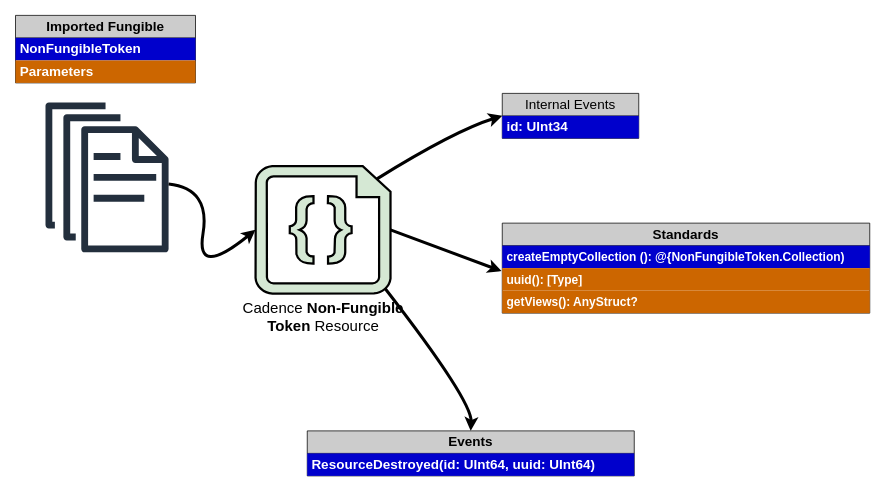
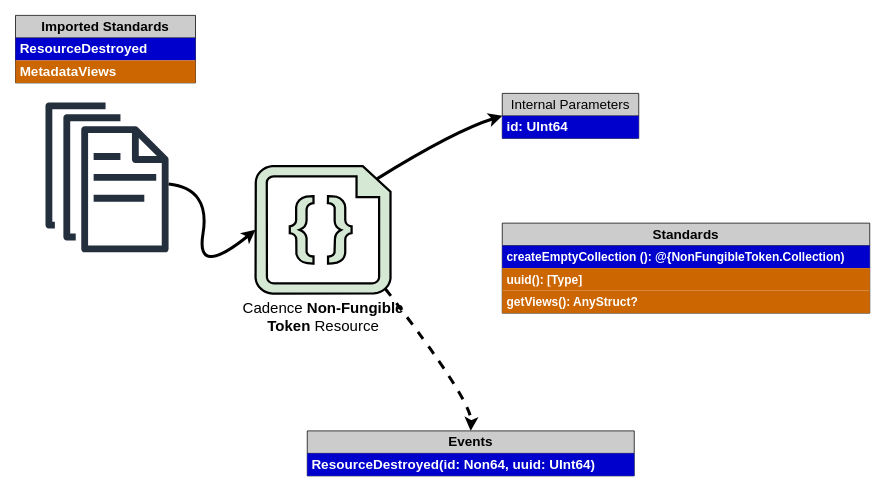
node "Imported Fungible": label "Imported Fungible" -> "Imported Standards"
node "NonFungibleToken": label "NonFungibleToken" -> "ResourceDestroyed"
node "Parameters": label "Parameters" -> "MetadataViews"
node "Internal Events": label "Internal Events" -> "Internal Parameters"
node "id: UInt34": label "id: UInt34" -> "id: UInt64"
edge "Cadence Non-Fungible Token Resource" -> "uuid(): [Type]": removed
edge "Cadence Non-Fungible Token Resource" -> "Events": style solid -> dashed
node "ResourceDestroyed(id: UInt64, uuid: UInt64)": label "ResourceDestroyed(id: UInt64, uuid: UInt64)" -> "ResourceDestroyed(id: Non64, uuid: UInt64)"
